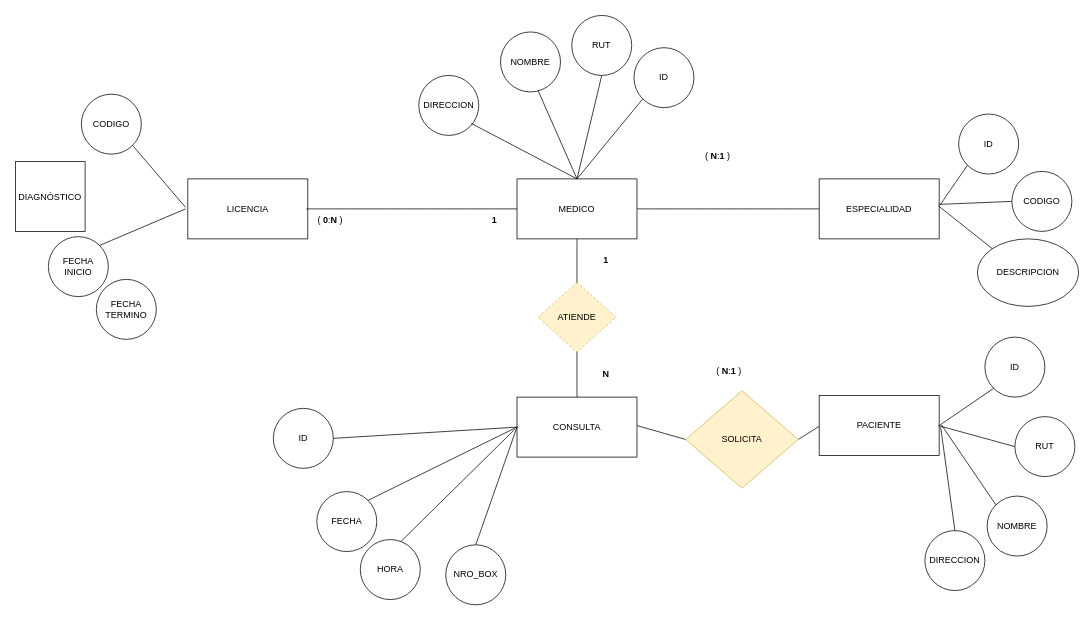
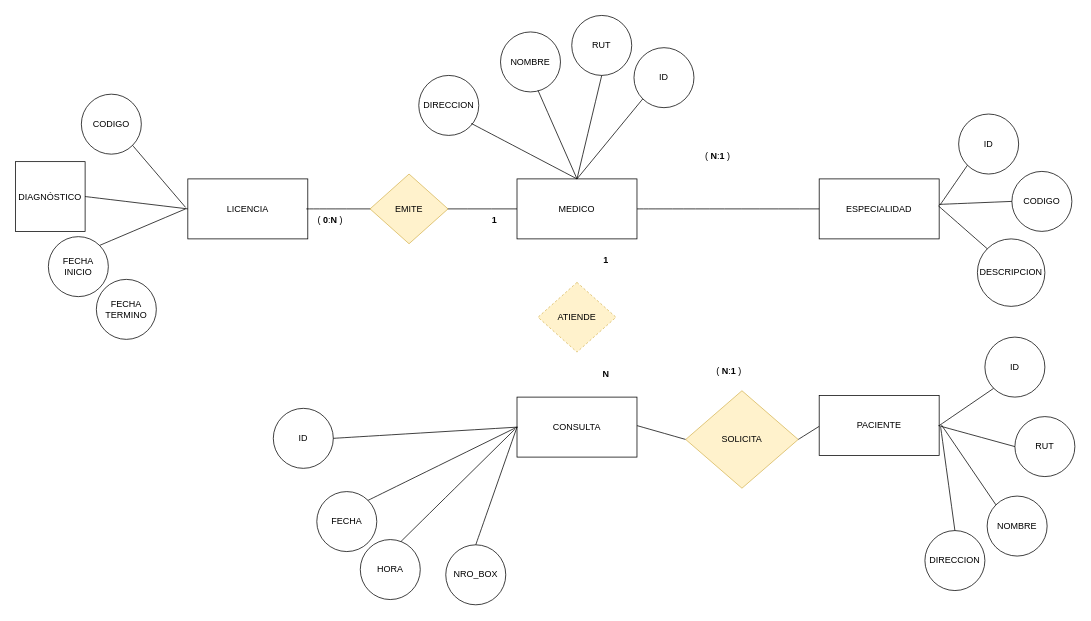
edge "DIAGNÓSTICO" -- "LICENCIA": added
node "EMITE": added
node "DESCRIPCION": size 101x68 -> 68x68
edge "MEDICO" -- "CONSULTA": removed
